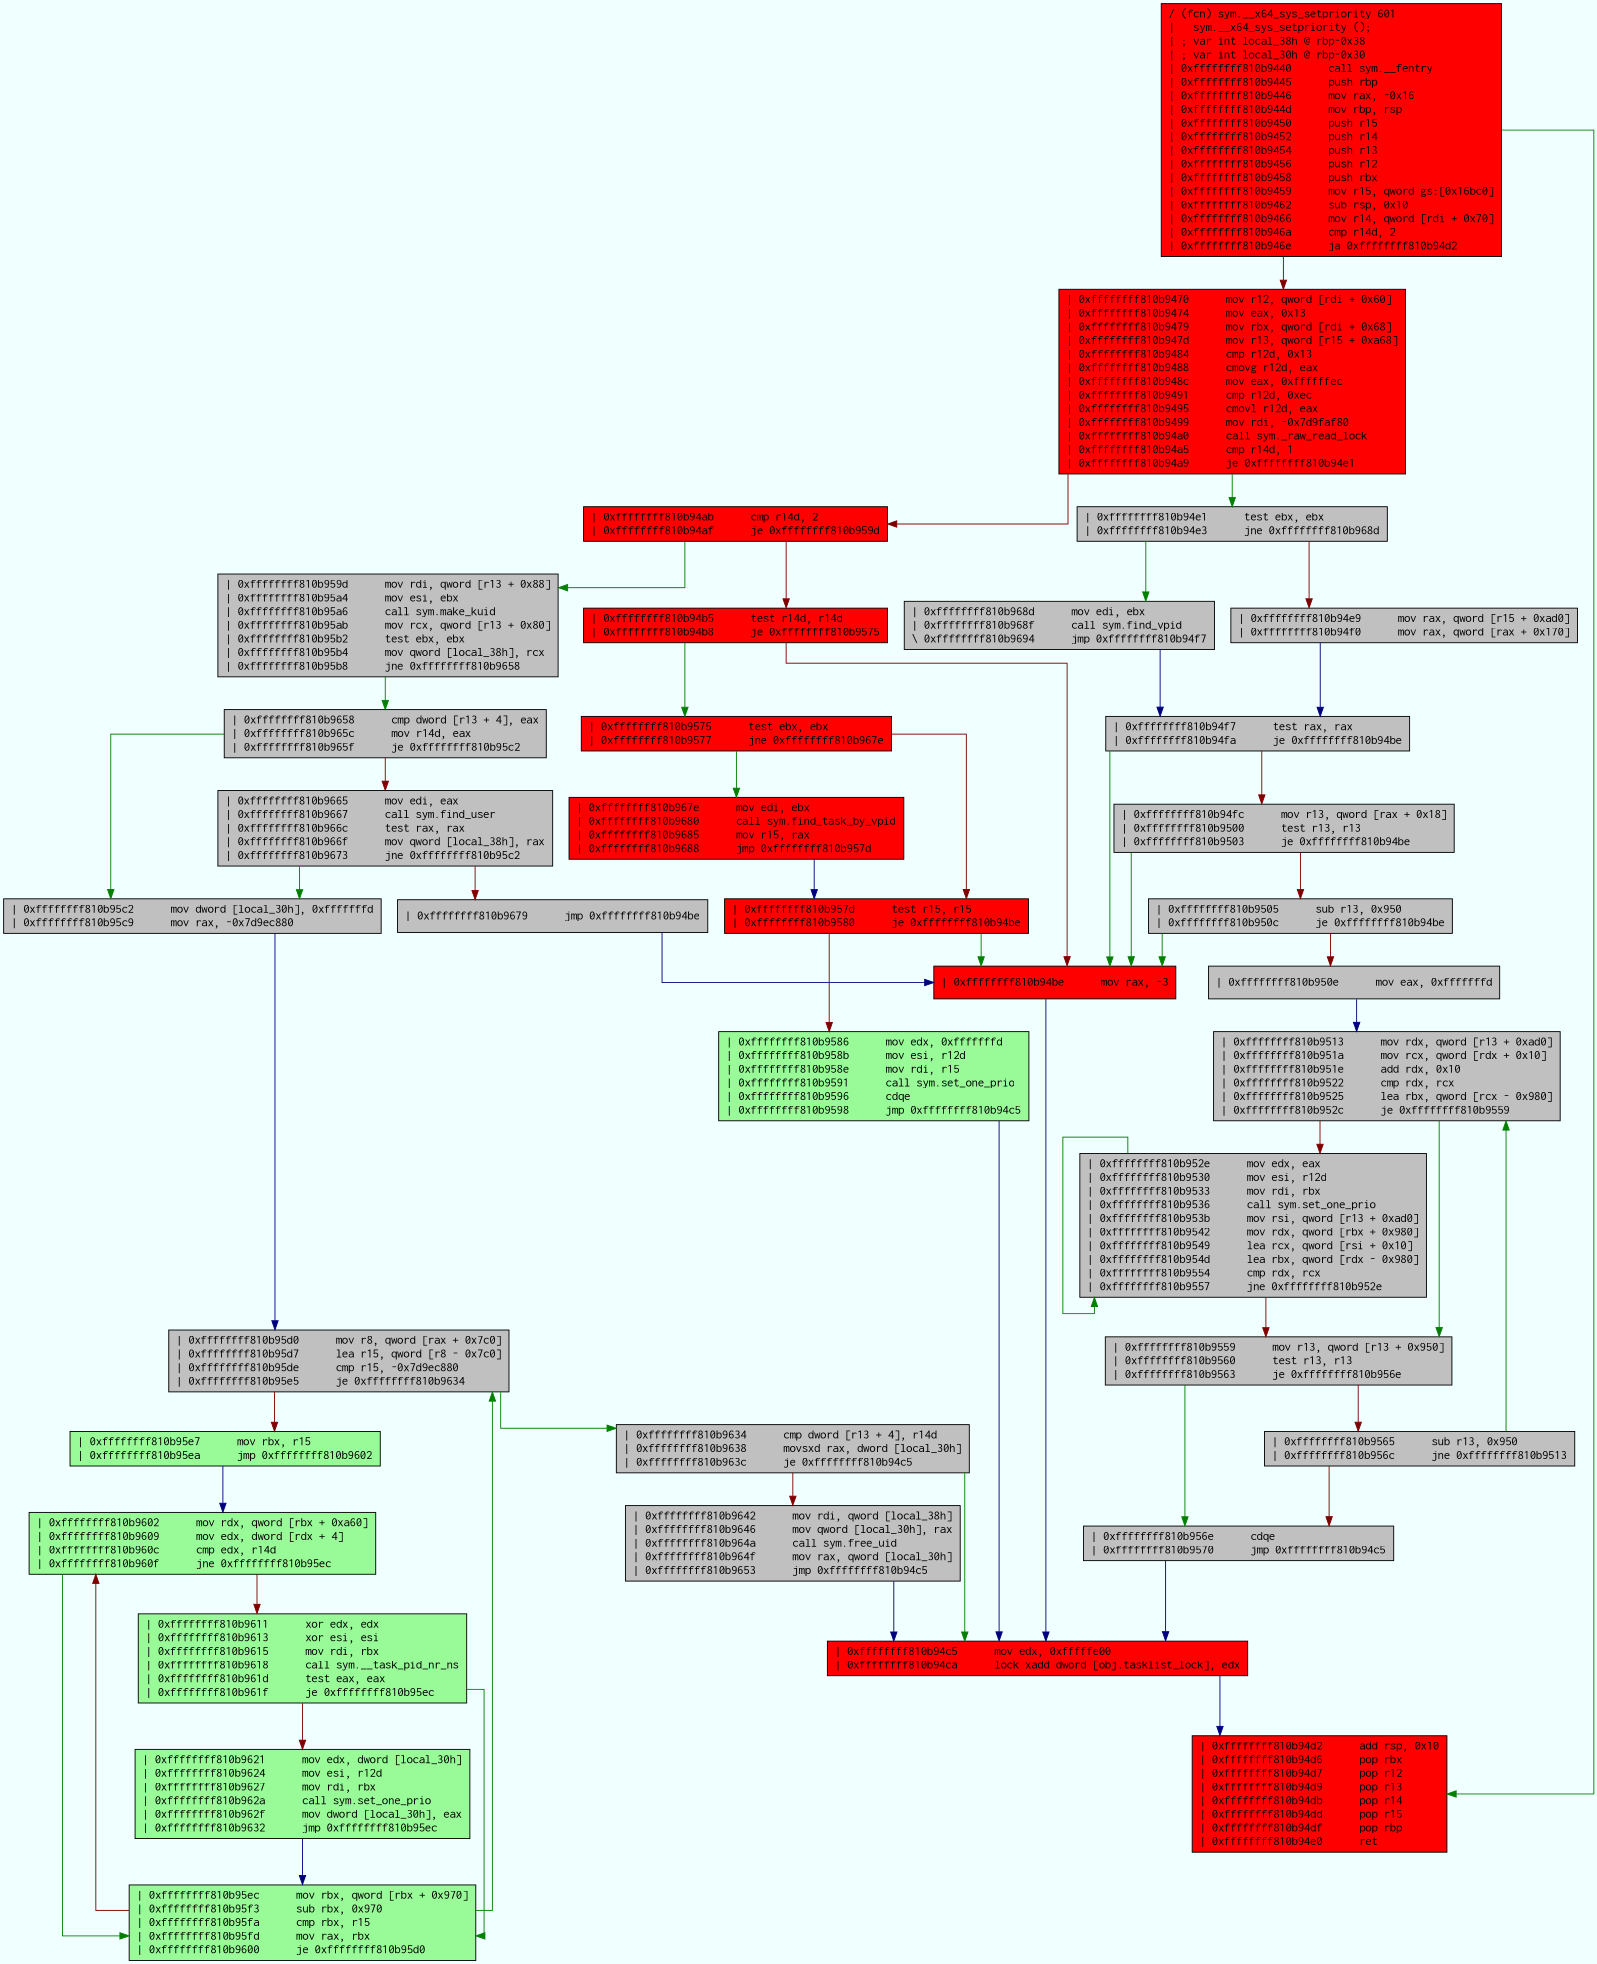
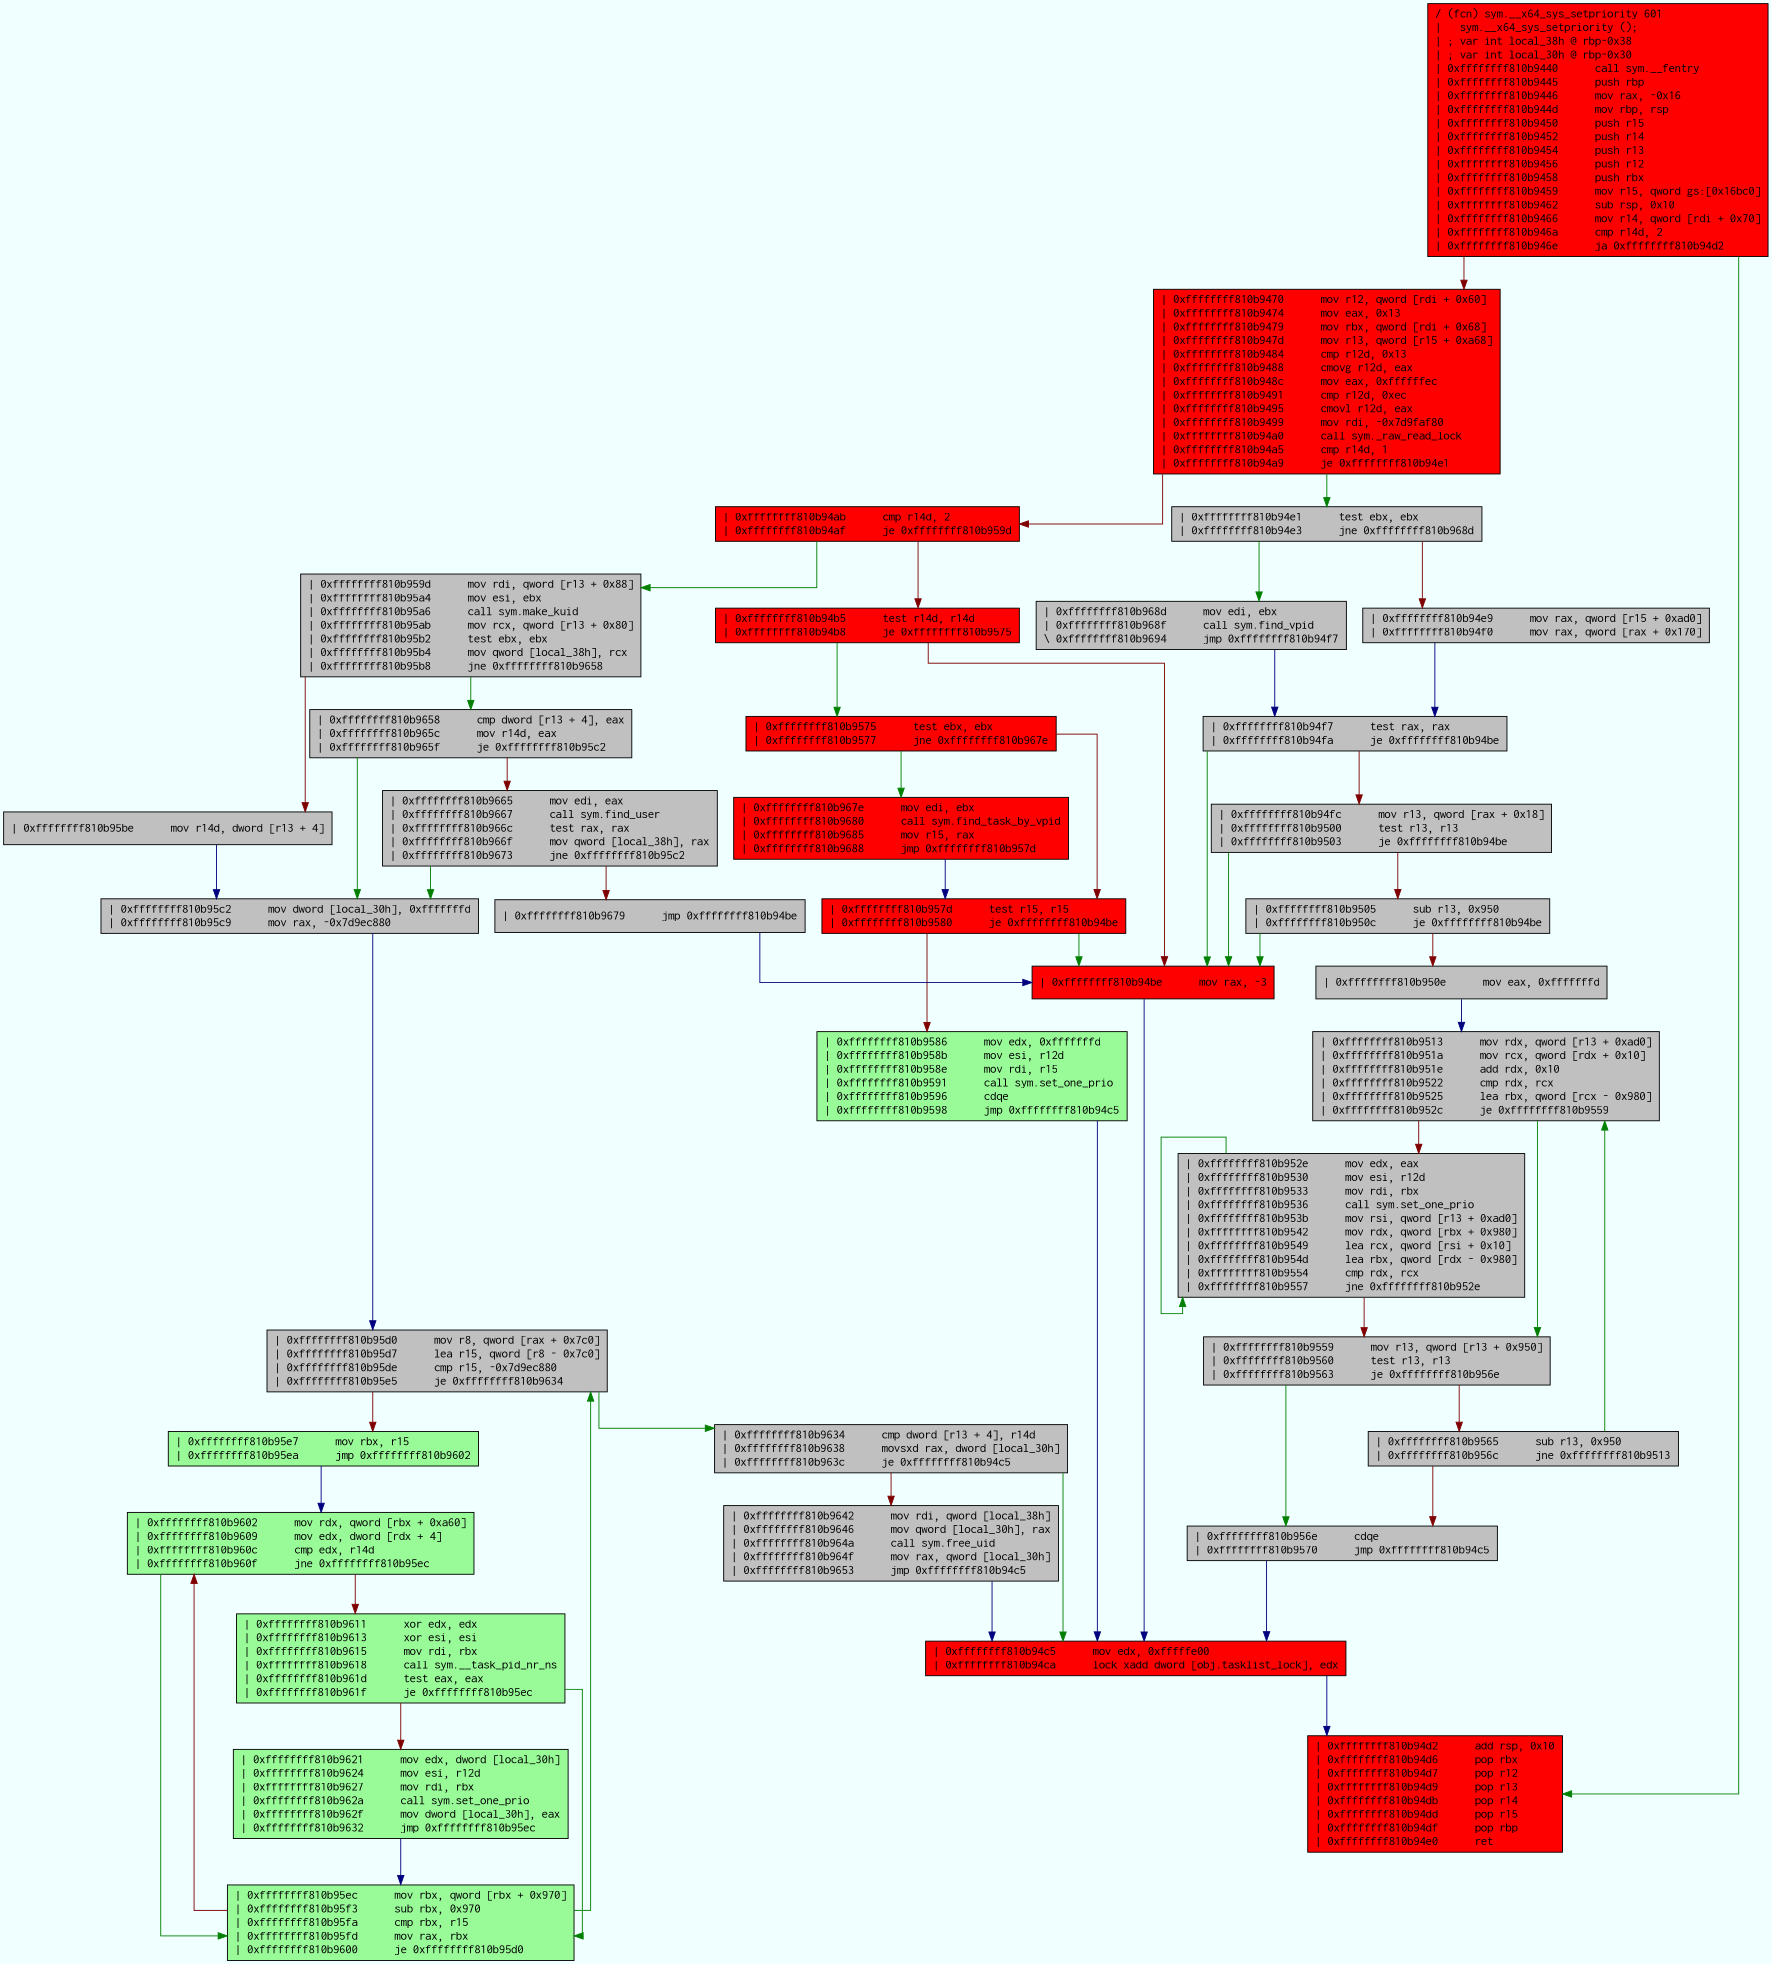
node "| 0xffffffff810b95be      mov r14d, dword [r13 + 4]": added
